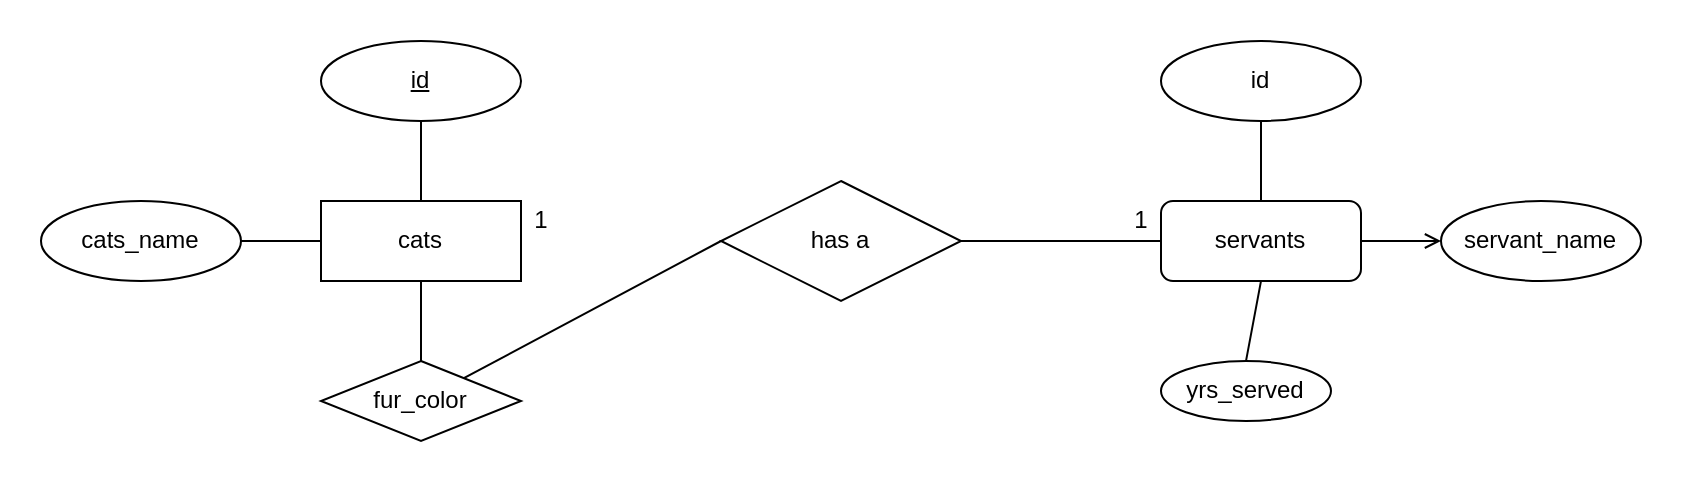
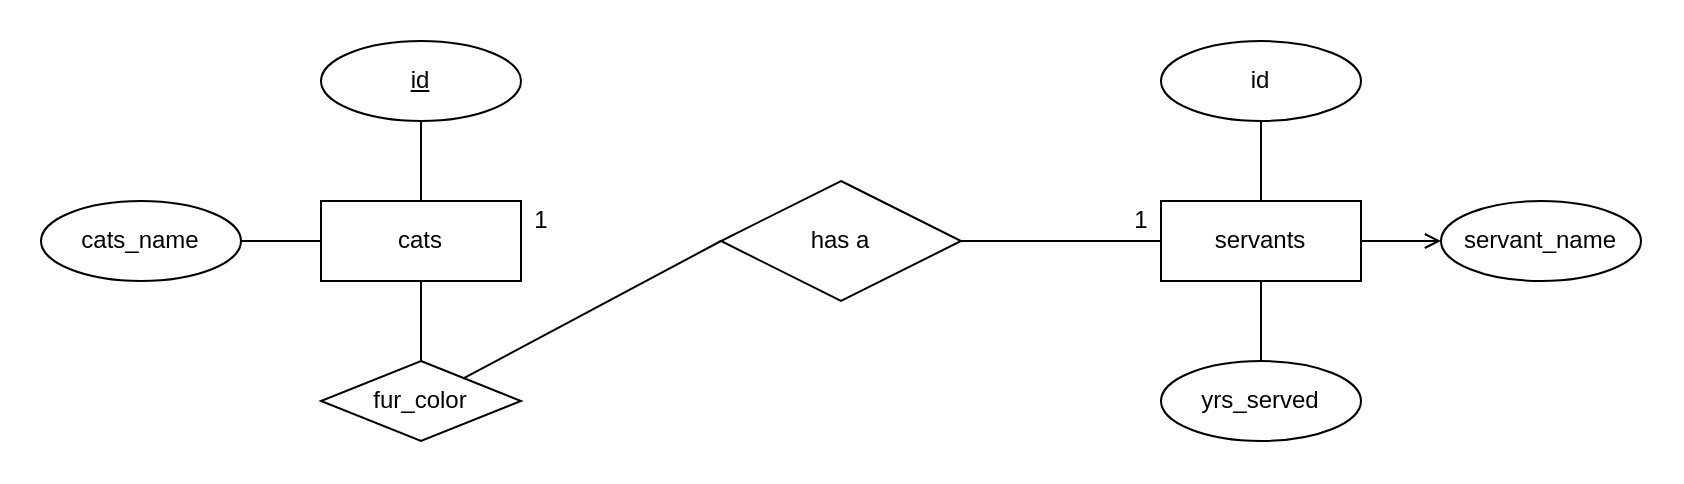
node "servants": shape rounded rectangle -> rectangle
node "yrs_served": size 170x60 -> 200x80
